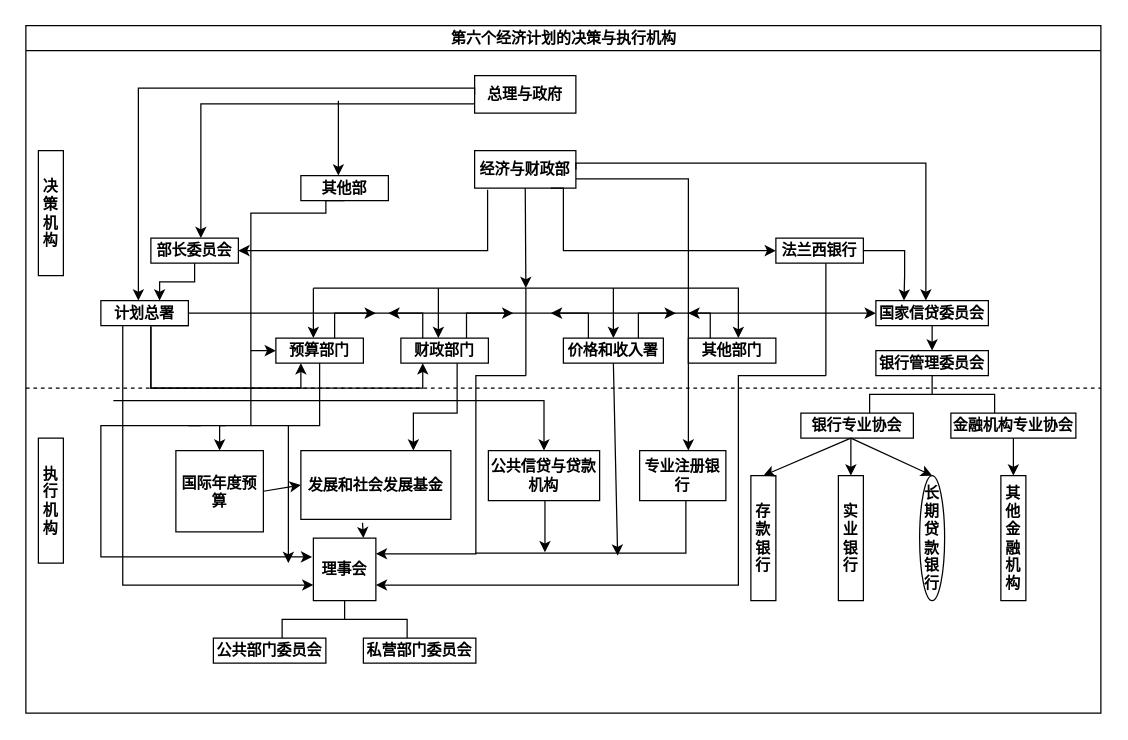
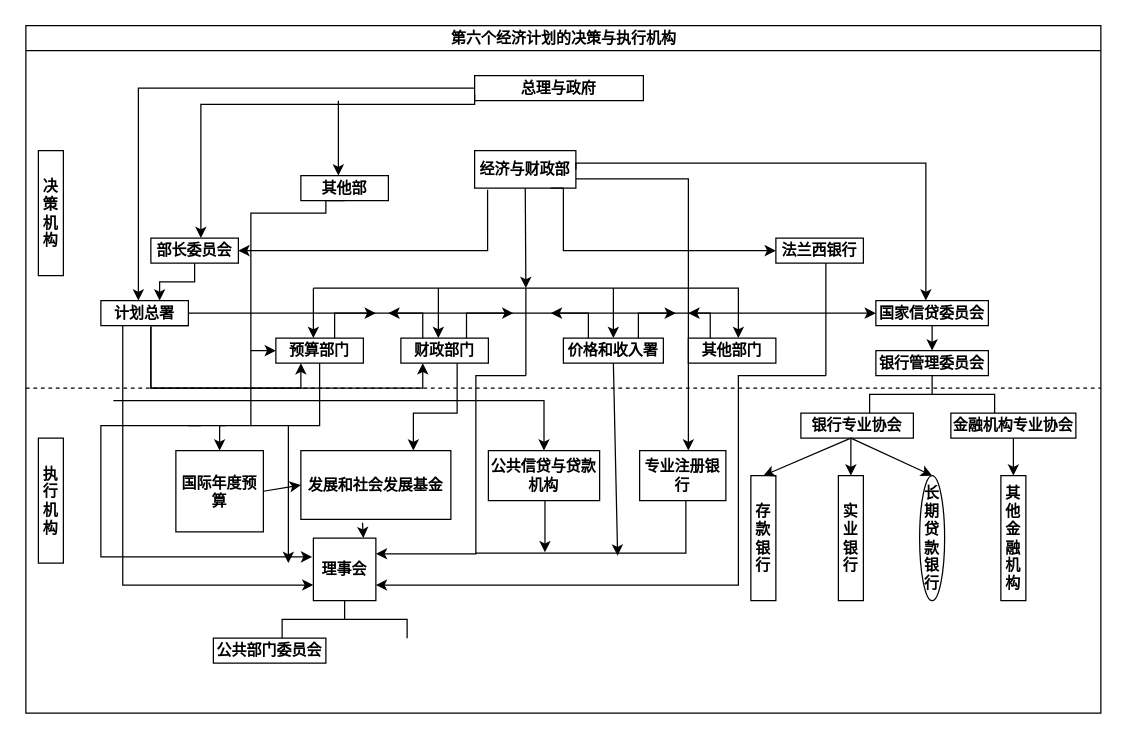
node "总理与政府": size 101x38 -> 169x25
edge "法兰西银行" -> "国家信贷委员会": removed
node "私营部门委员会": removed
